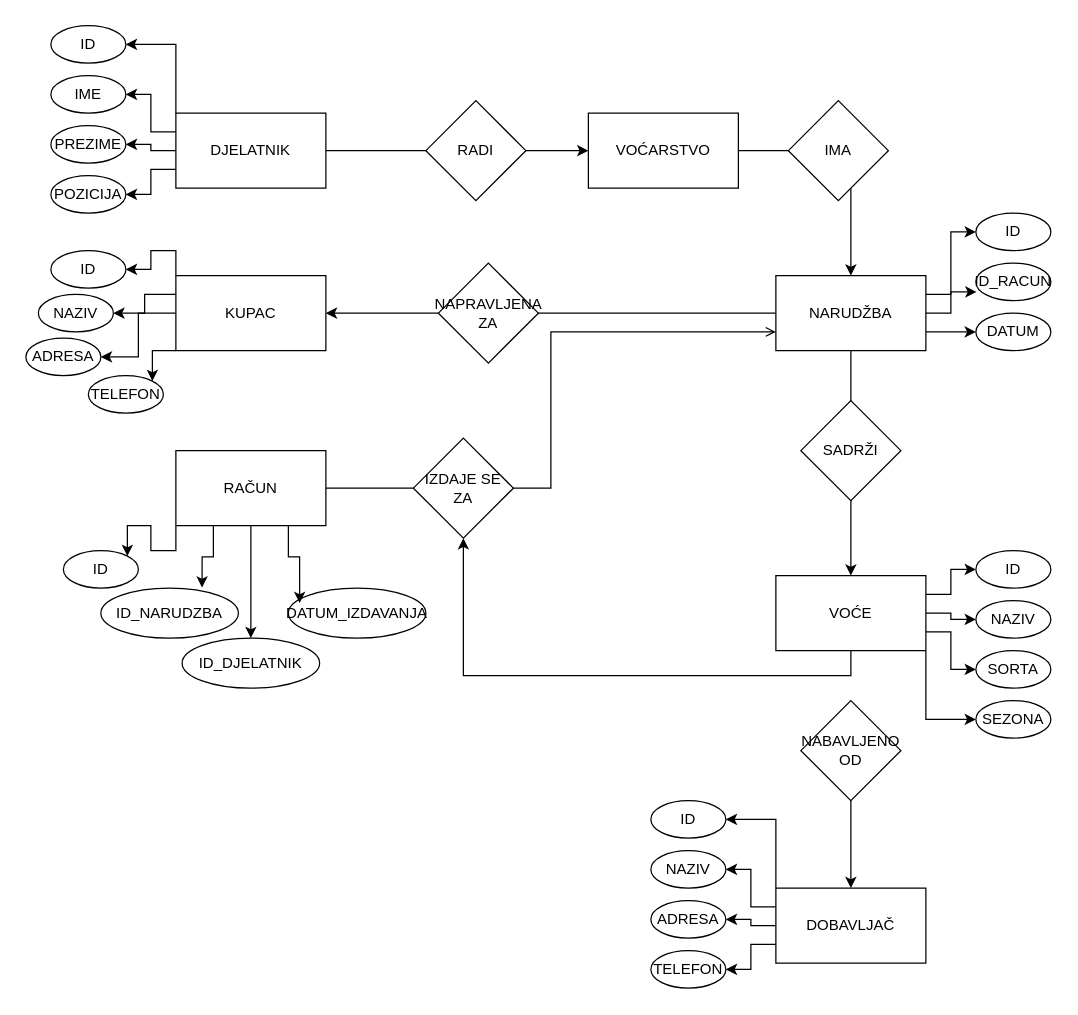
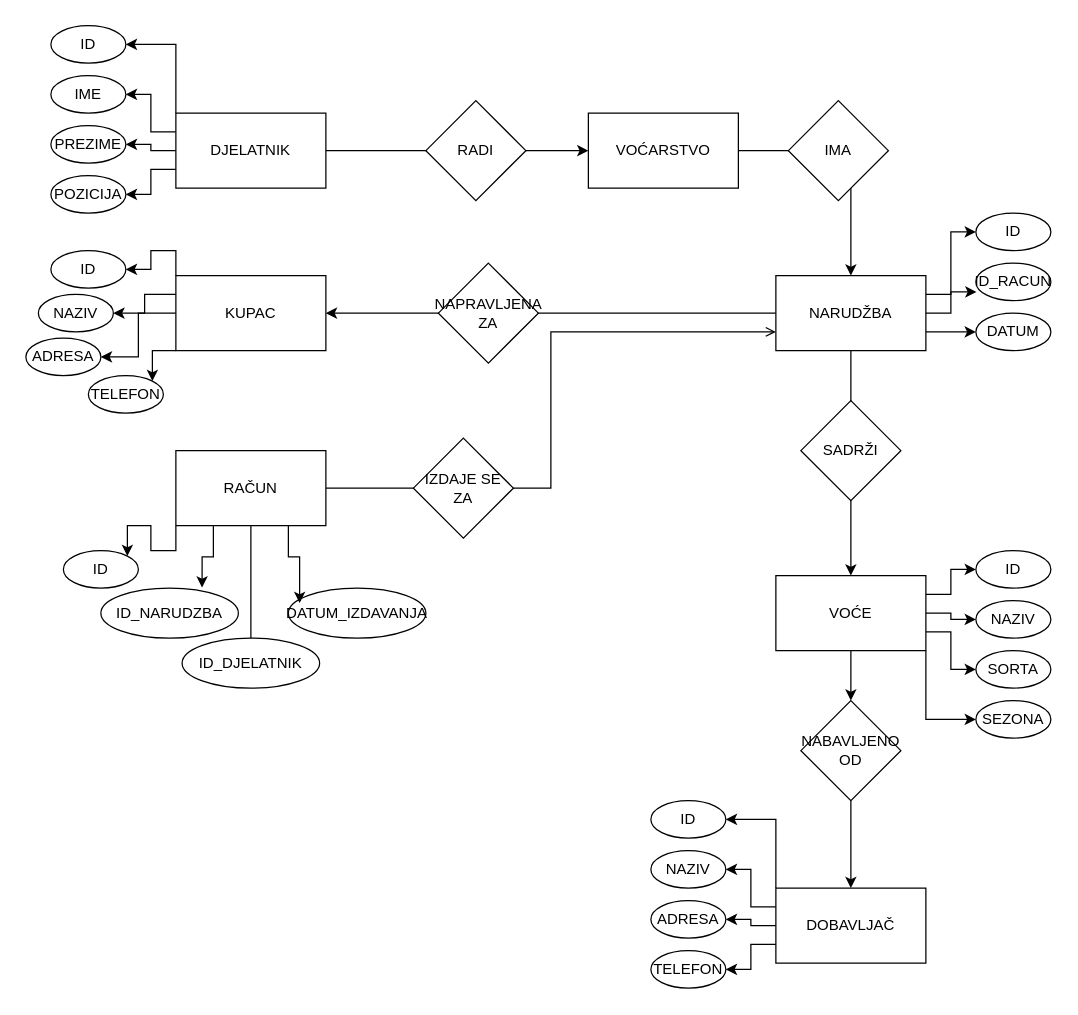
edge "RAČUN" -> "ID_DJELATNIK": arrowhead classic -> none
edge "VOĆE" -> "IZDAJE SE ZA": now "VOĆE" -> "NABAVLJENO OD"
